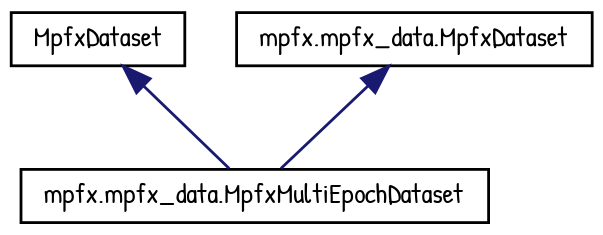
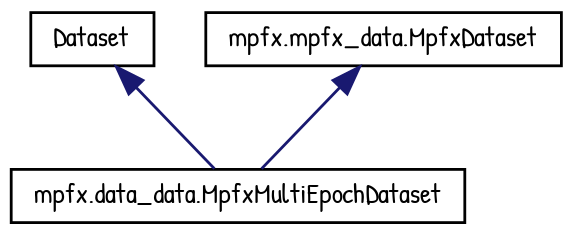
node "MpfxDataset": label "MpfxDataset" -> "Dataset"
node "mpfx.mpfx_data.MpfxMultiEpochDataset": label "mpfx.mpfx_data.MpfxMultiEpochDataset" -> "mpfx.data_data.MpfxMultiEpochDataset"
